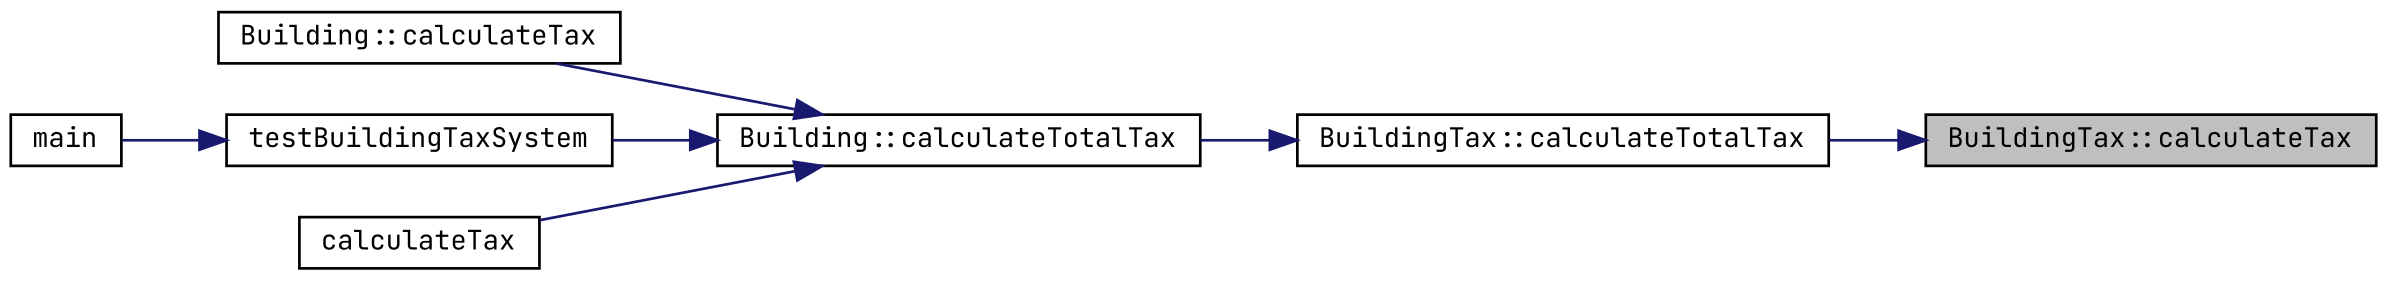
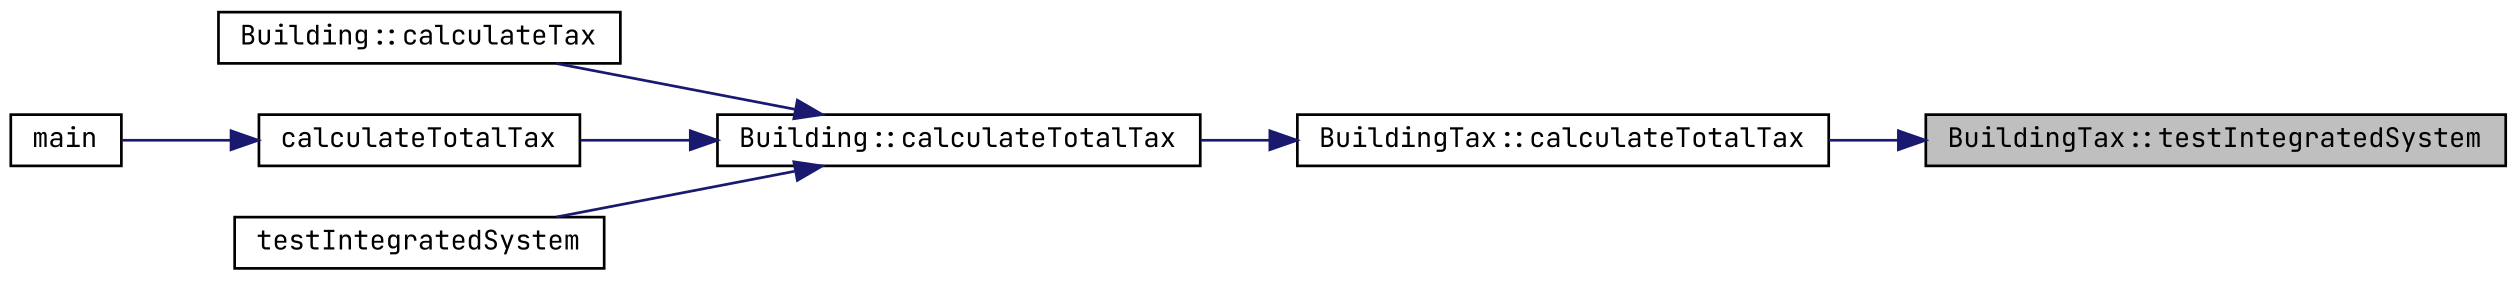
node "testBuildingTaxSystem": label "testBuildingTaxSystem" -> "calculateTotalTax"
node "BuildingTax::calculateTax": label "BuildingTax::calculateTax" -> "BuildingTax::testIntegratedSystem"
node "calculateTax": label "calculateTax" -> "testIntegratedSystem"
